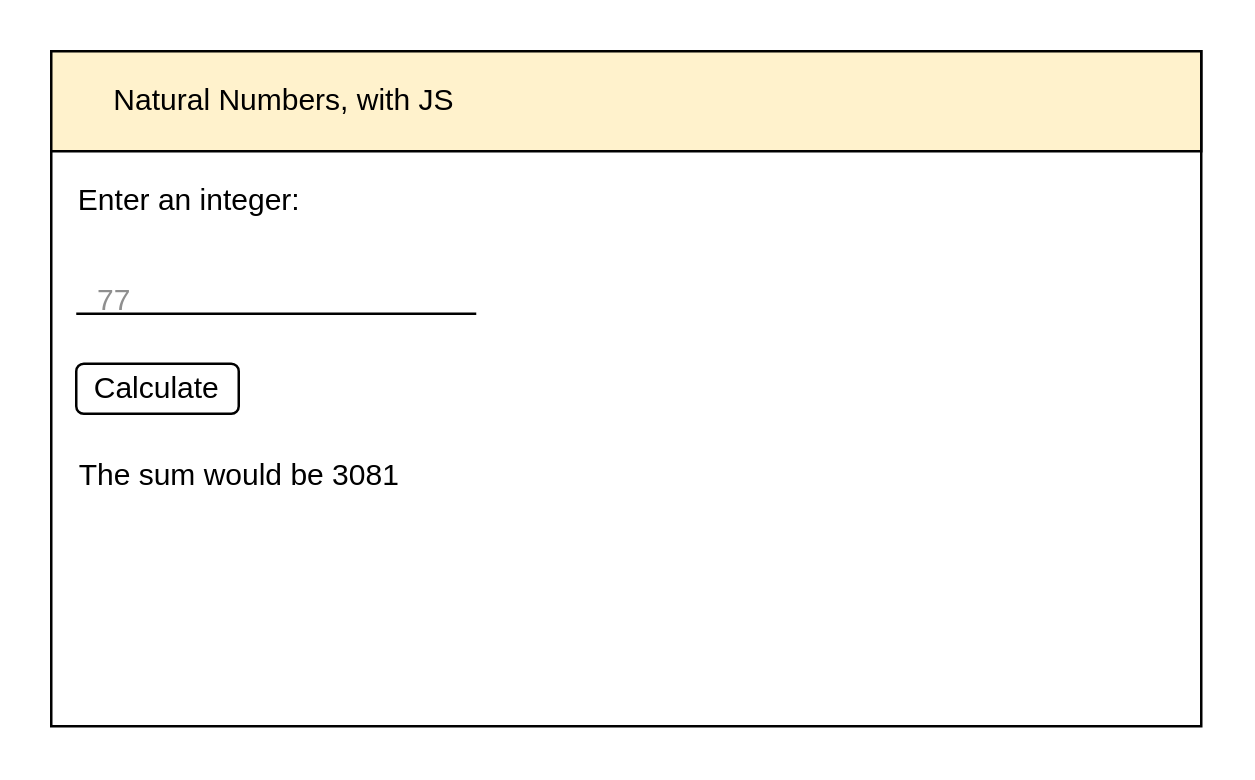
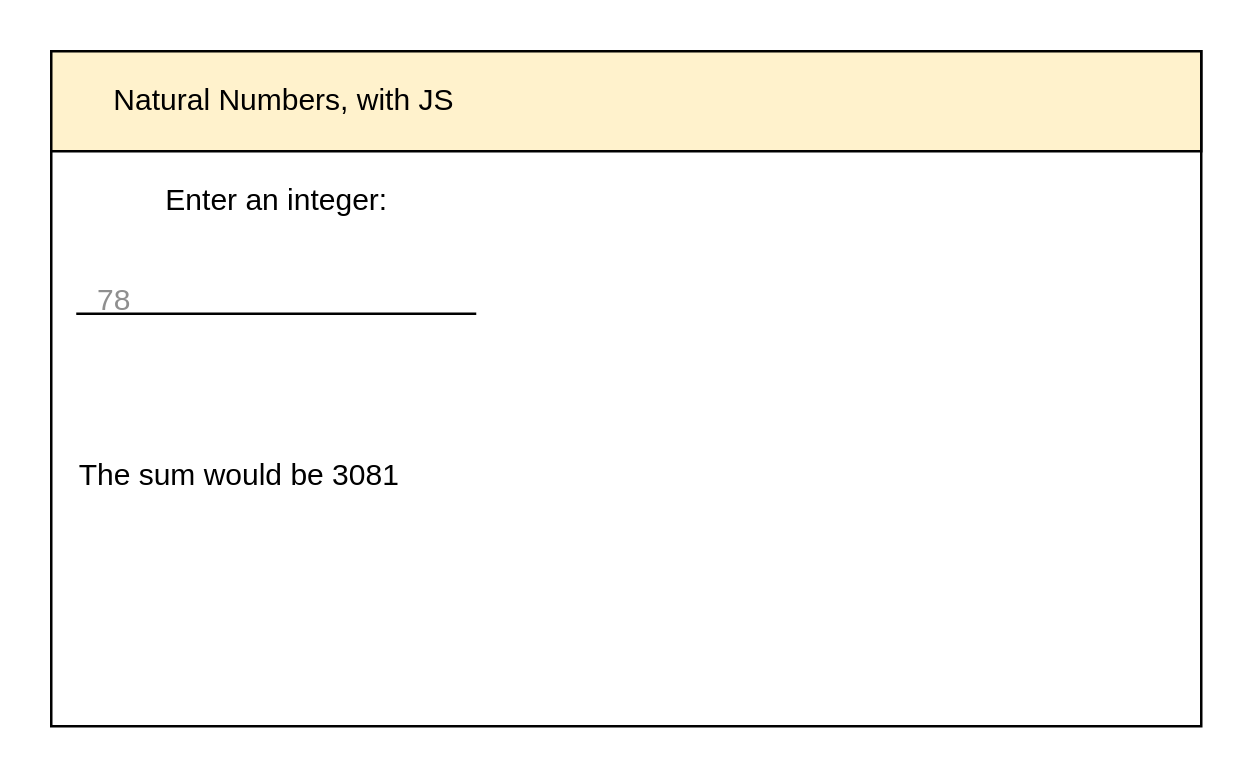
node "Enter an integer:": moved (189, 201) -> (276, 201)
node "77": label "77" -> "78"
node "Calculate": removed
